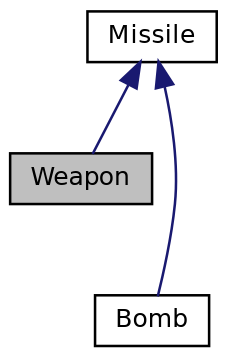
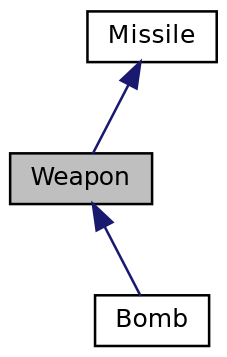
edge "Bomb" -> "Missile": now "Bomb" -> "Weapon"
